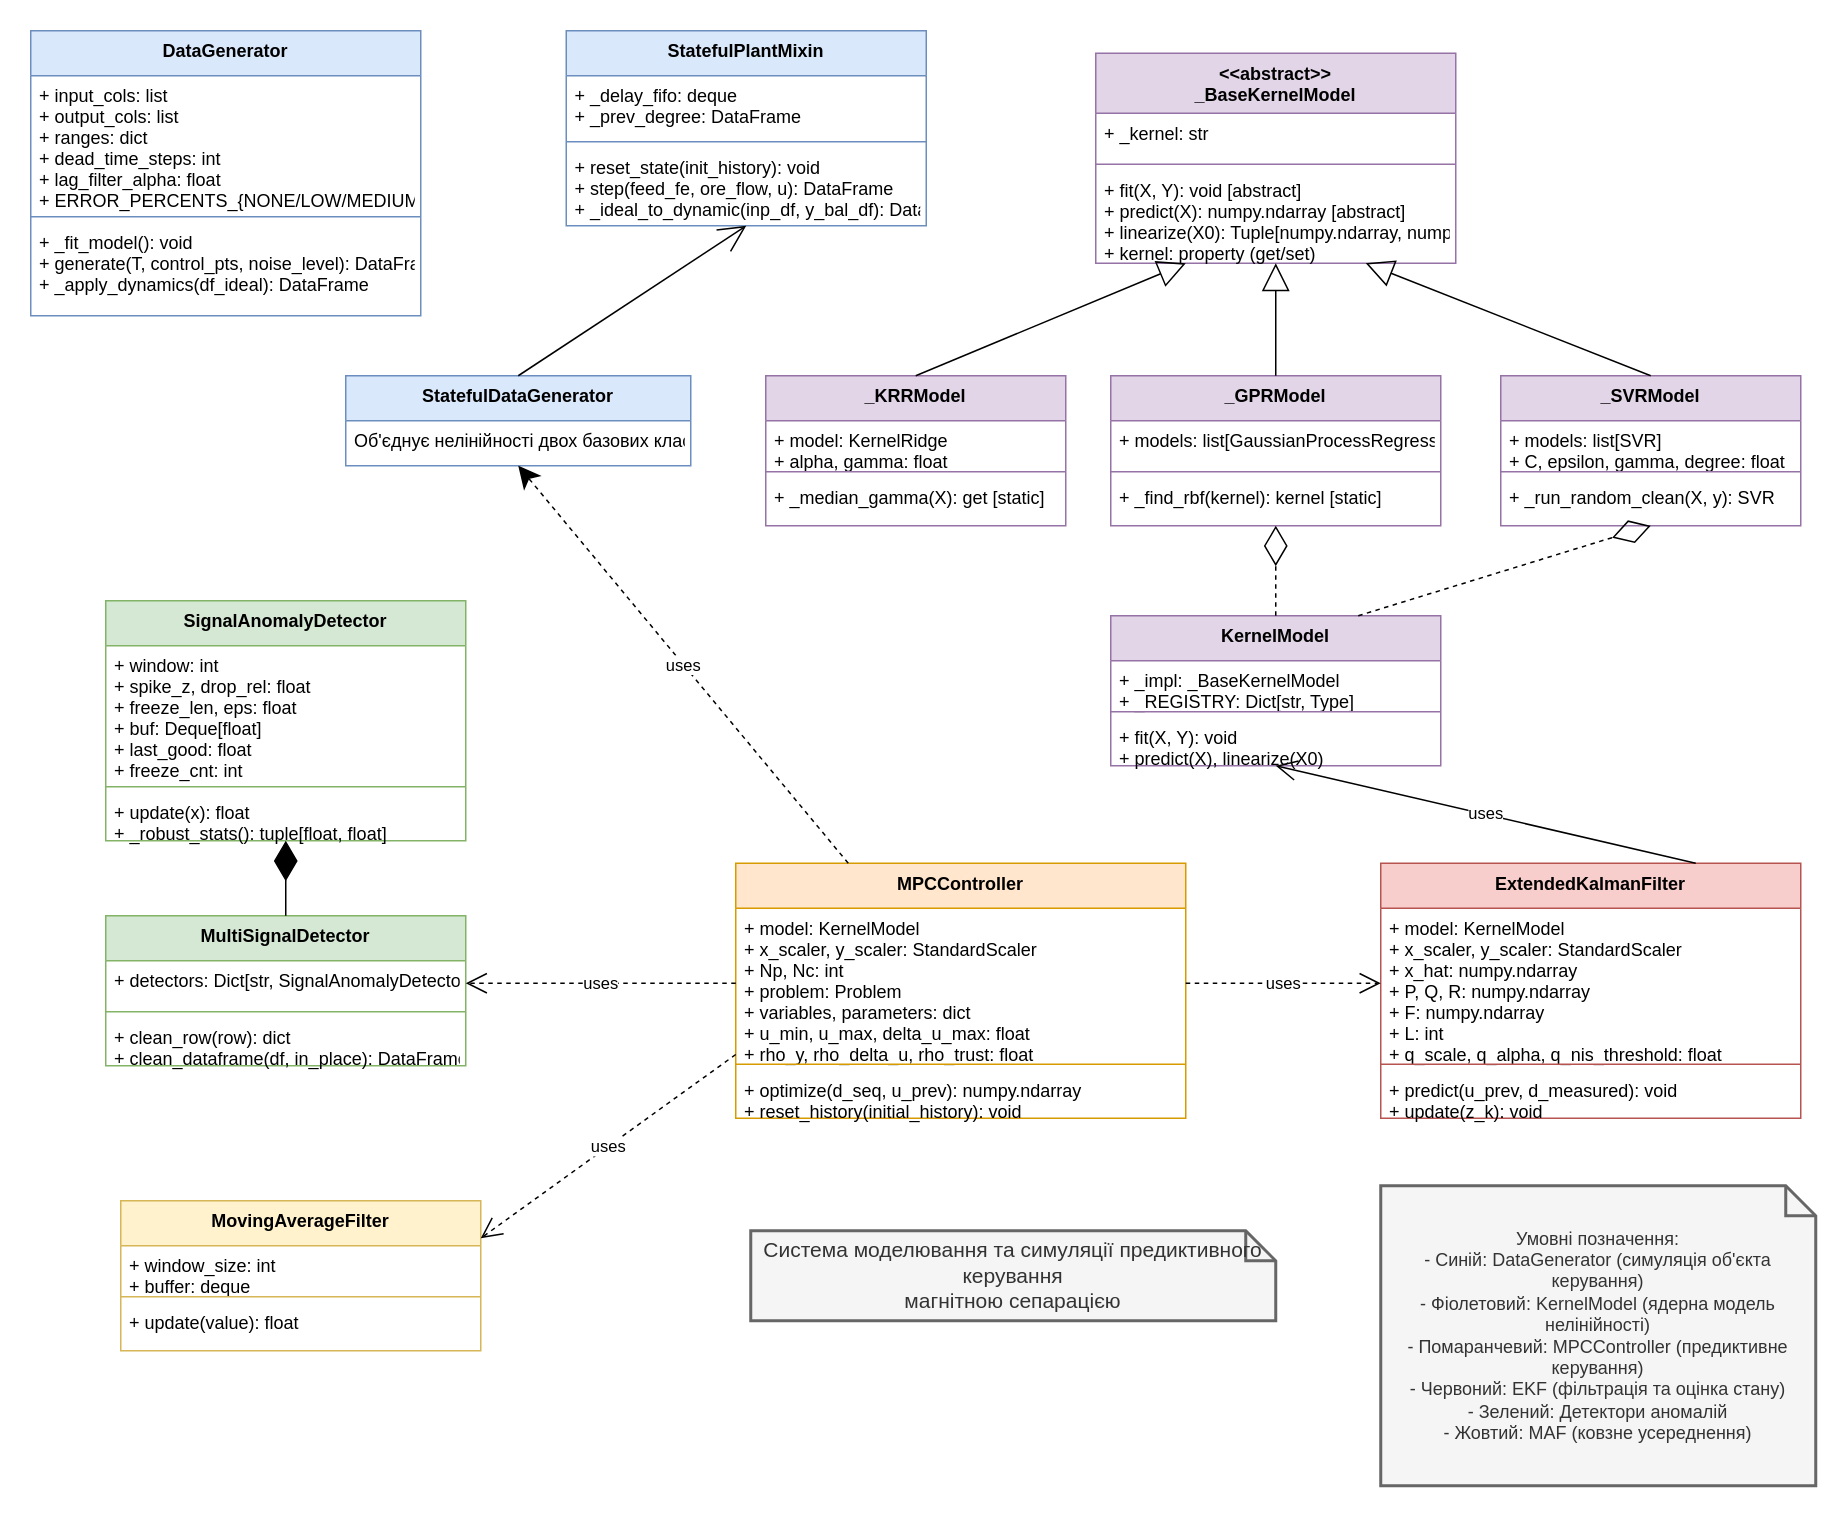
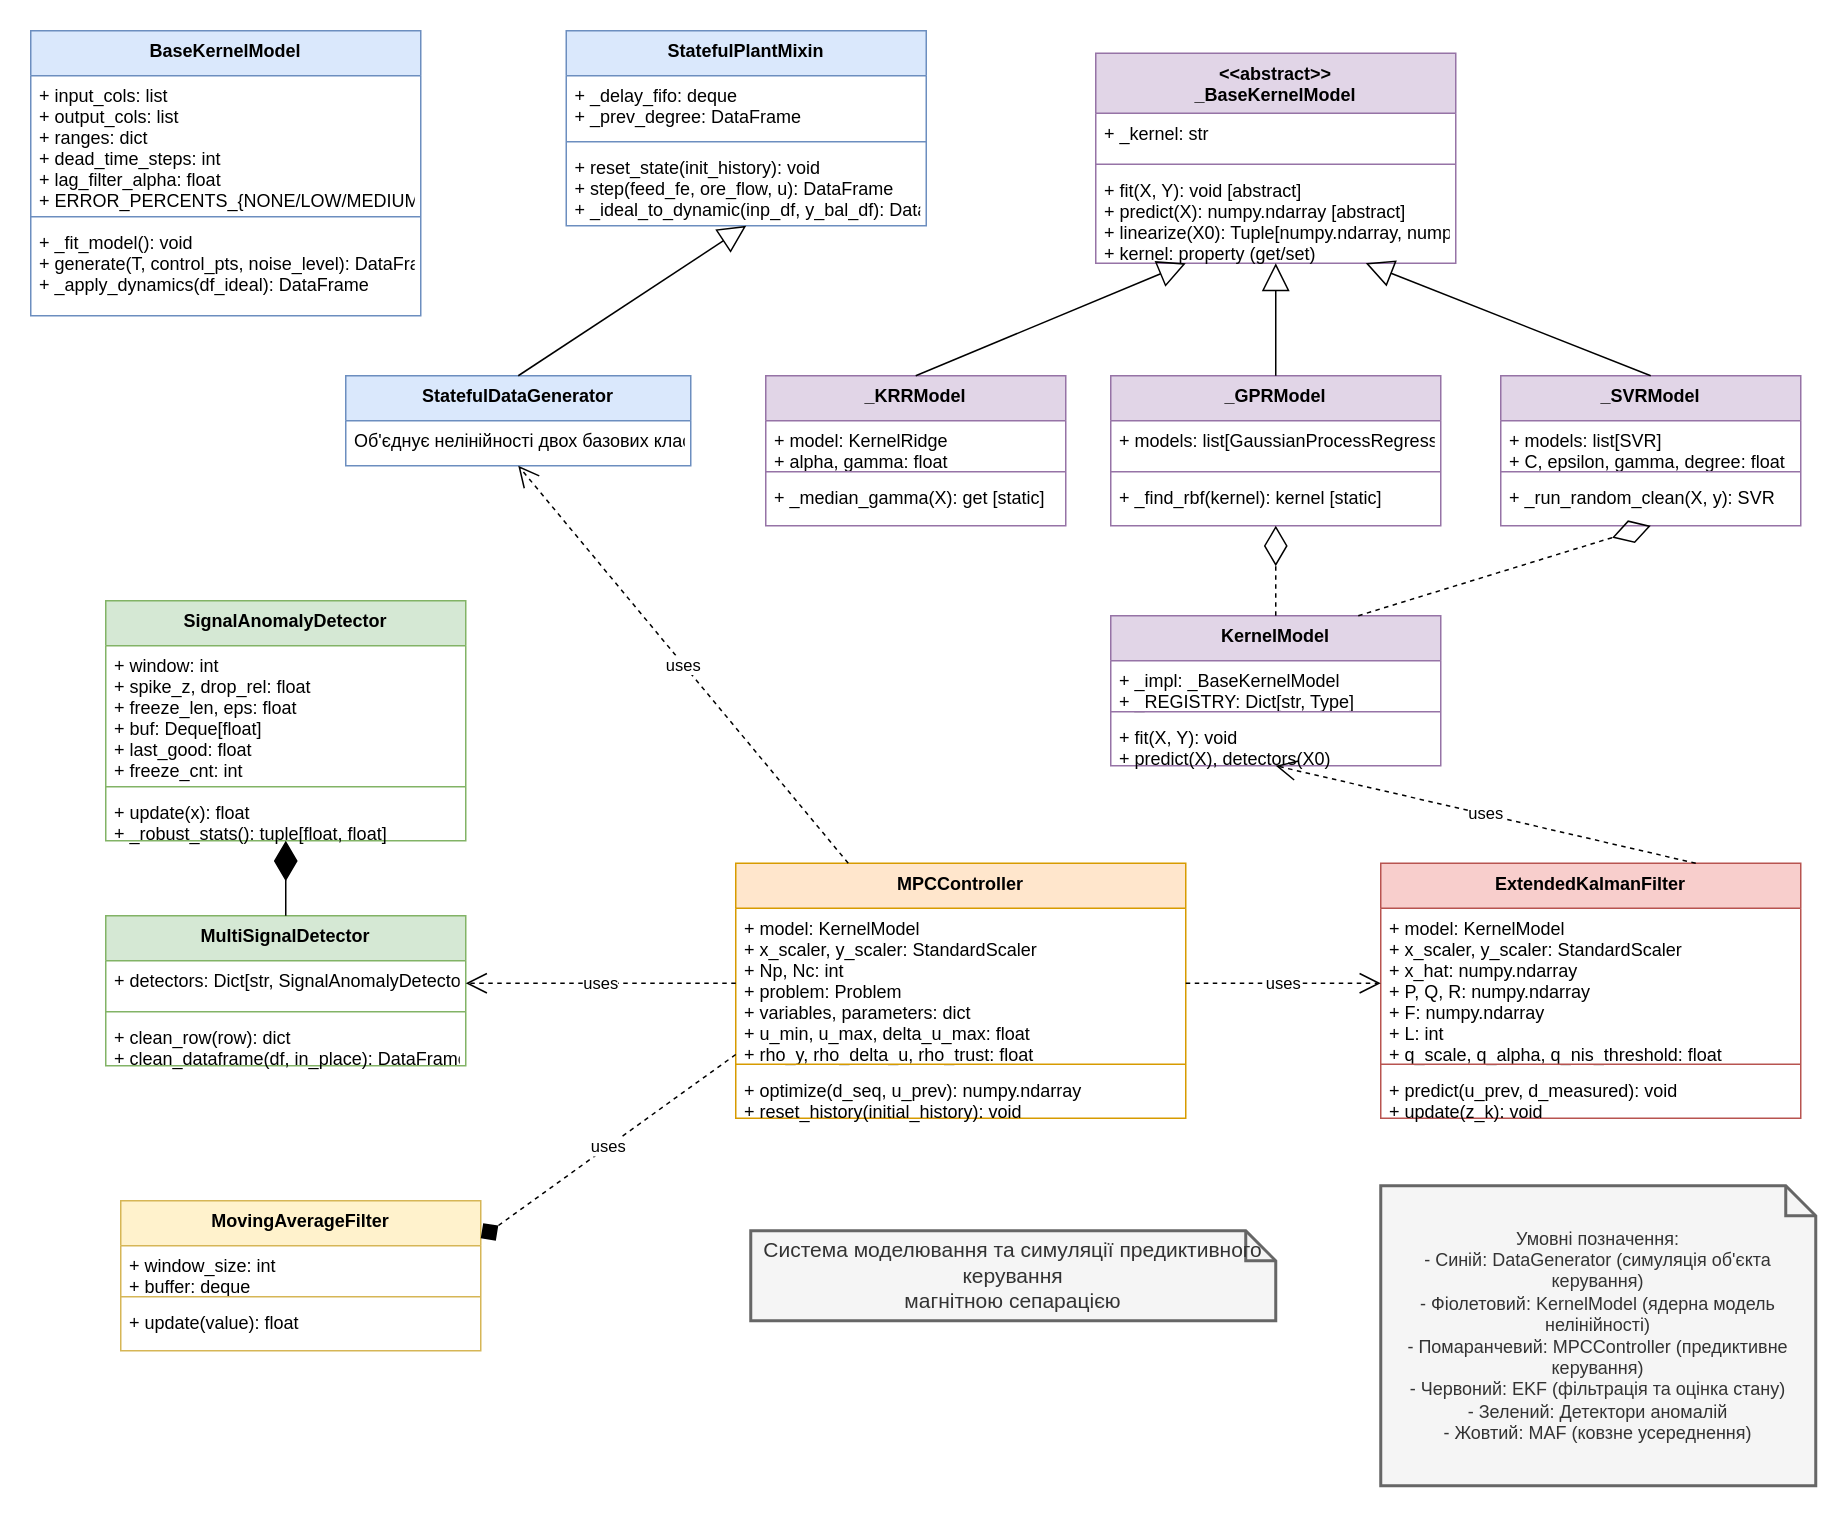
node "DataGenerator": label "DataGenerator" -> "BaseKernelModel"
edge "StatefulDataGenerator" -> "StatefulPlantMixin": arrowhead open -> block
edge "MPCController" -> "StatefulDataGenerator": arrowhead classic -> open
node "+ fit(X, Y): void + predict(X), linearize(X0)": label "+ fit(X, Y): void + predict(X), linearize(X0)" -> "+ fit(X, Y): void + predict(X), detectors(X0)"
edge "ExtendedKalmanFilter" -> "KernelModel": style solid -> dashed
edge "MPCController" -> "MovingAverageFilter": arrowhead open -> diamond
